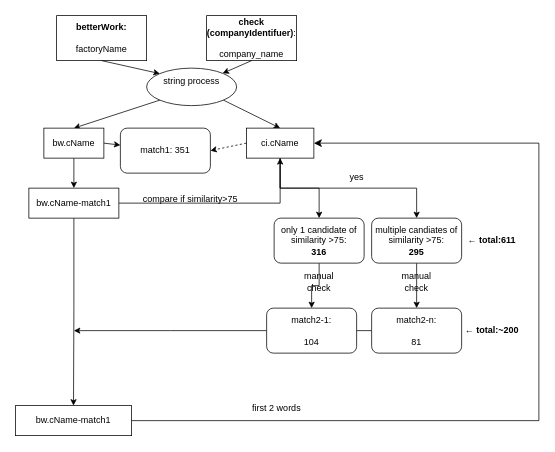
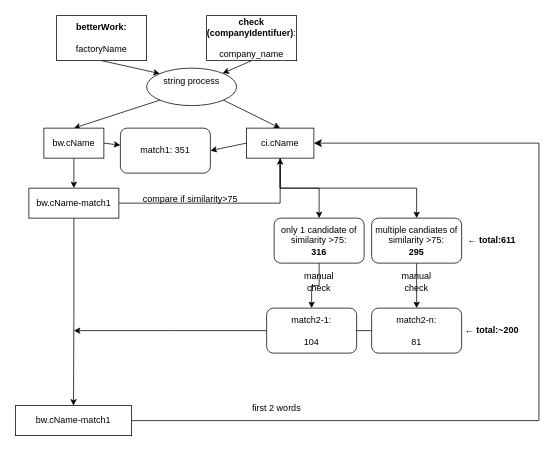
edge "ci.cName" -> "match1: 351": style dashed -> solid
node "yes": removed
